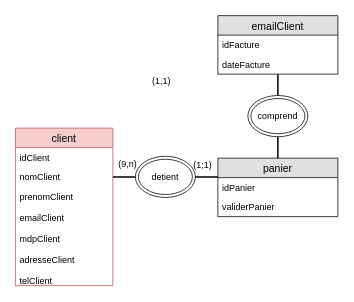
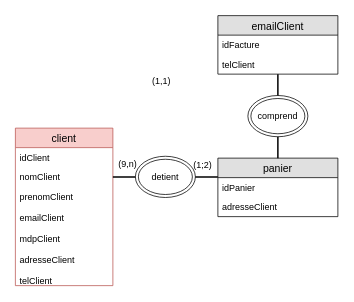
node "dateFacture": label "dateFacture" -> "telClient"
node "(1;1)": label "(1;1)" -> "(1;2)"
node "validerPanier": label "validerPanier" -> "adresseClient"
